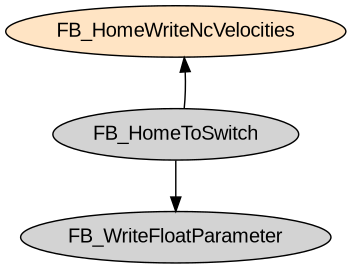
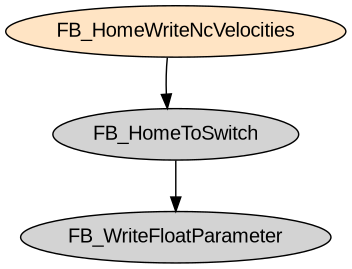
edge "FB_HomeToSwitch" -> "FB_HomeWriteNcVelocities": reversed
